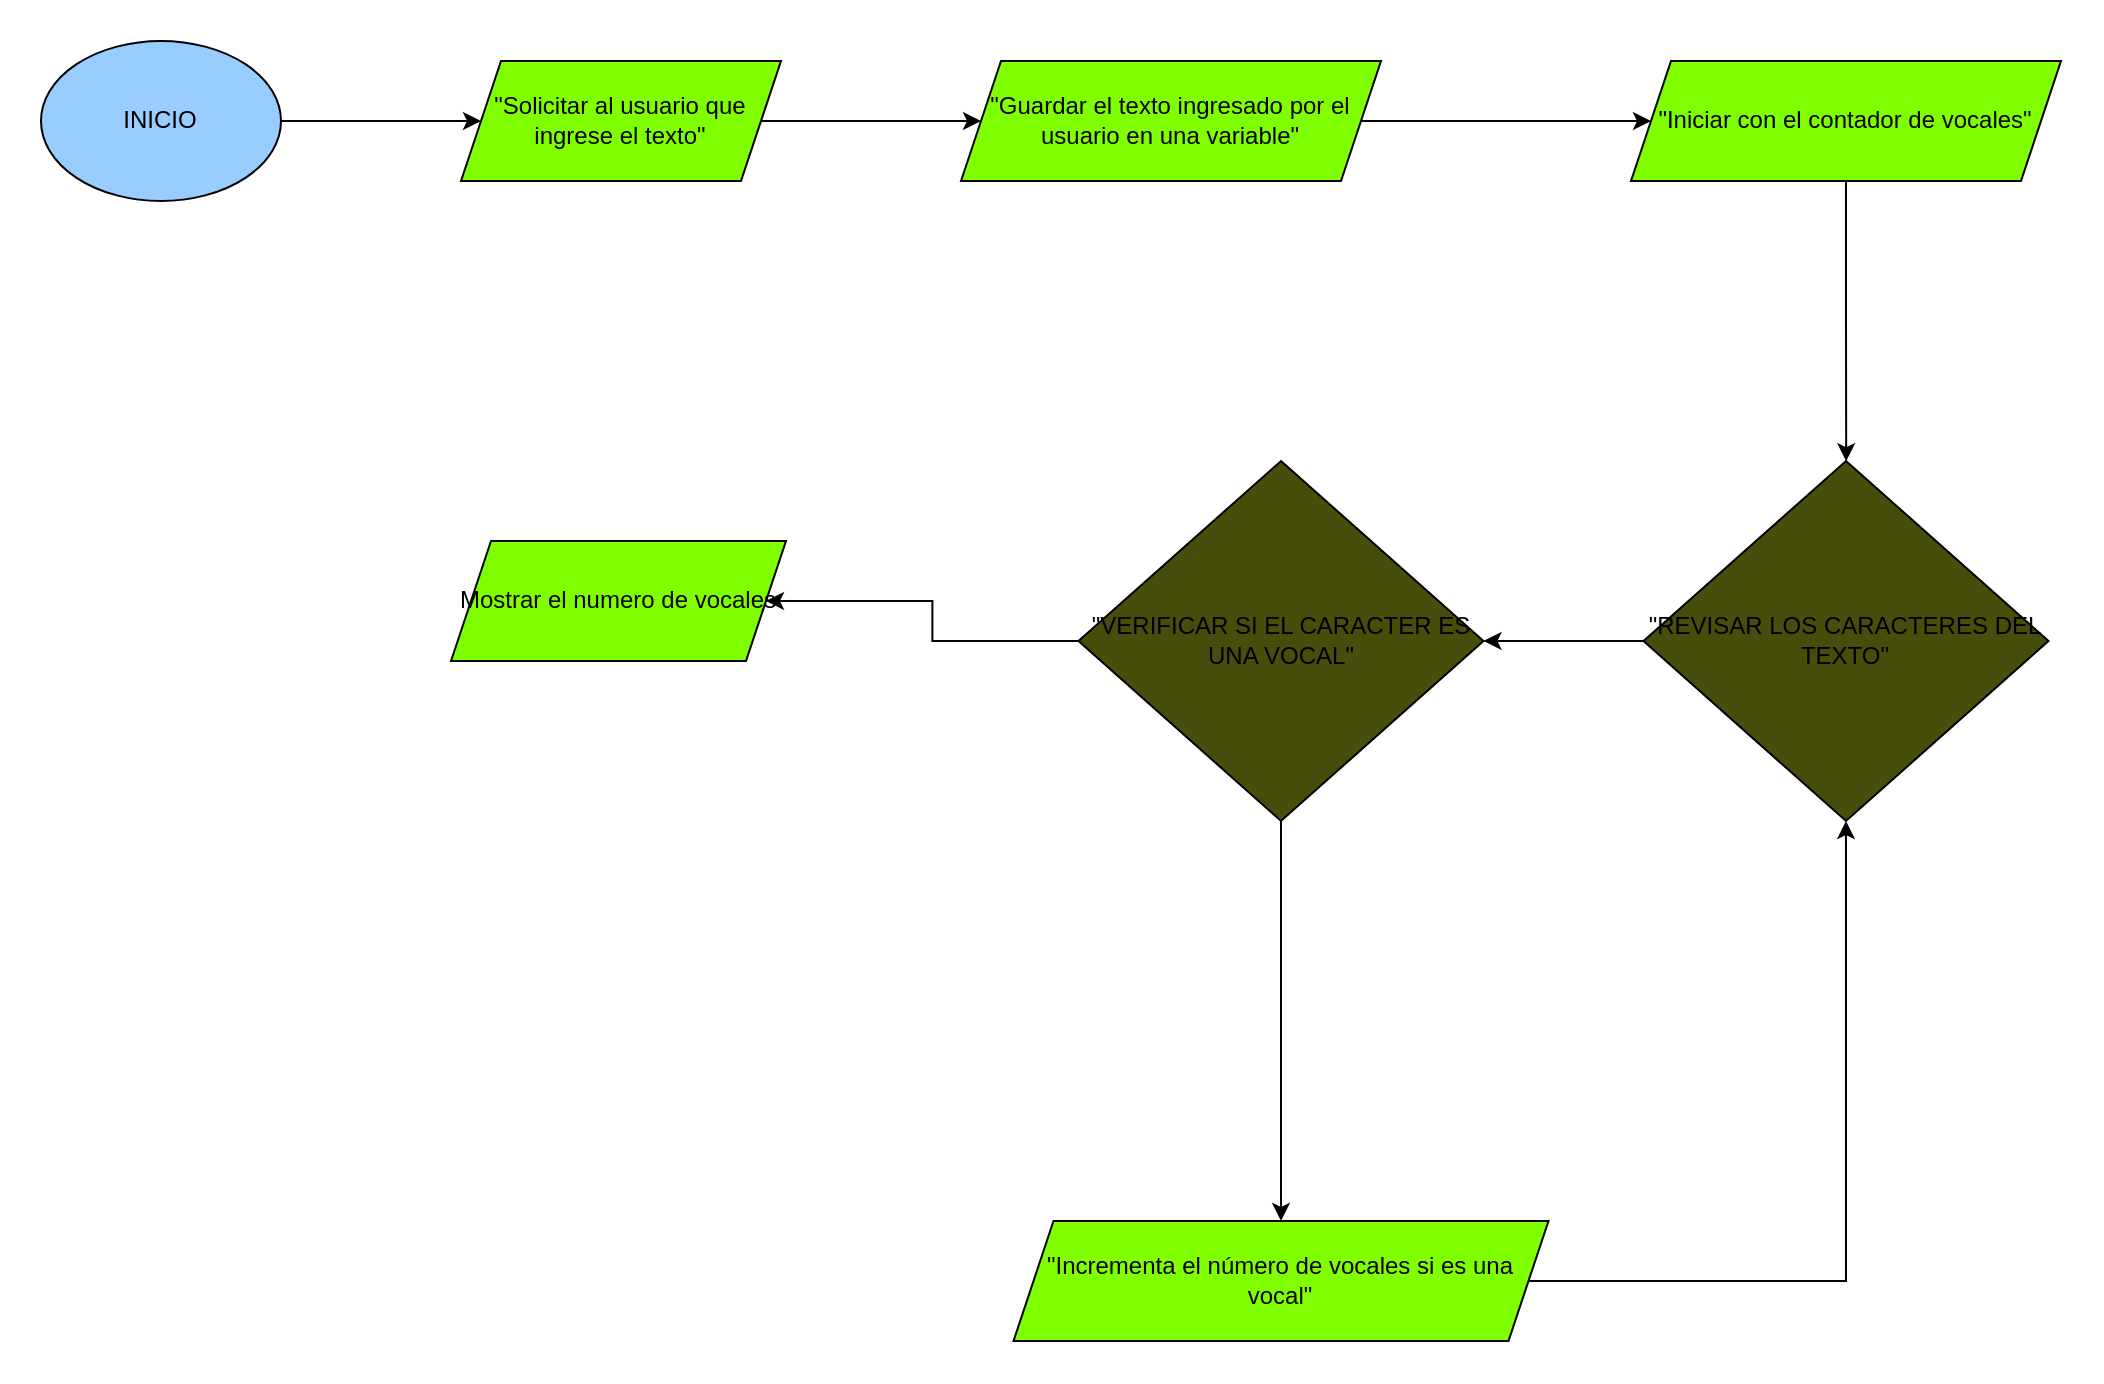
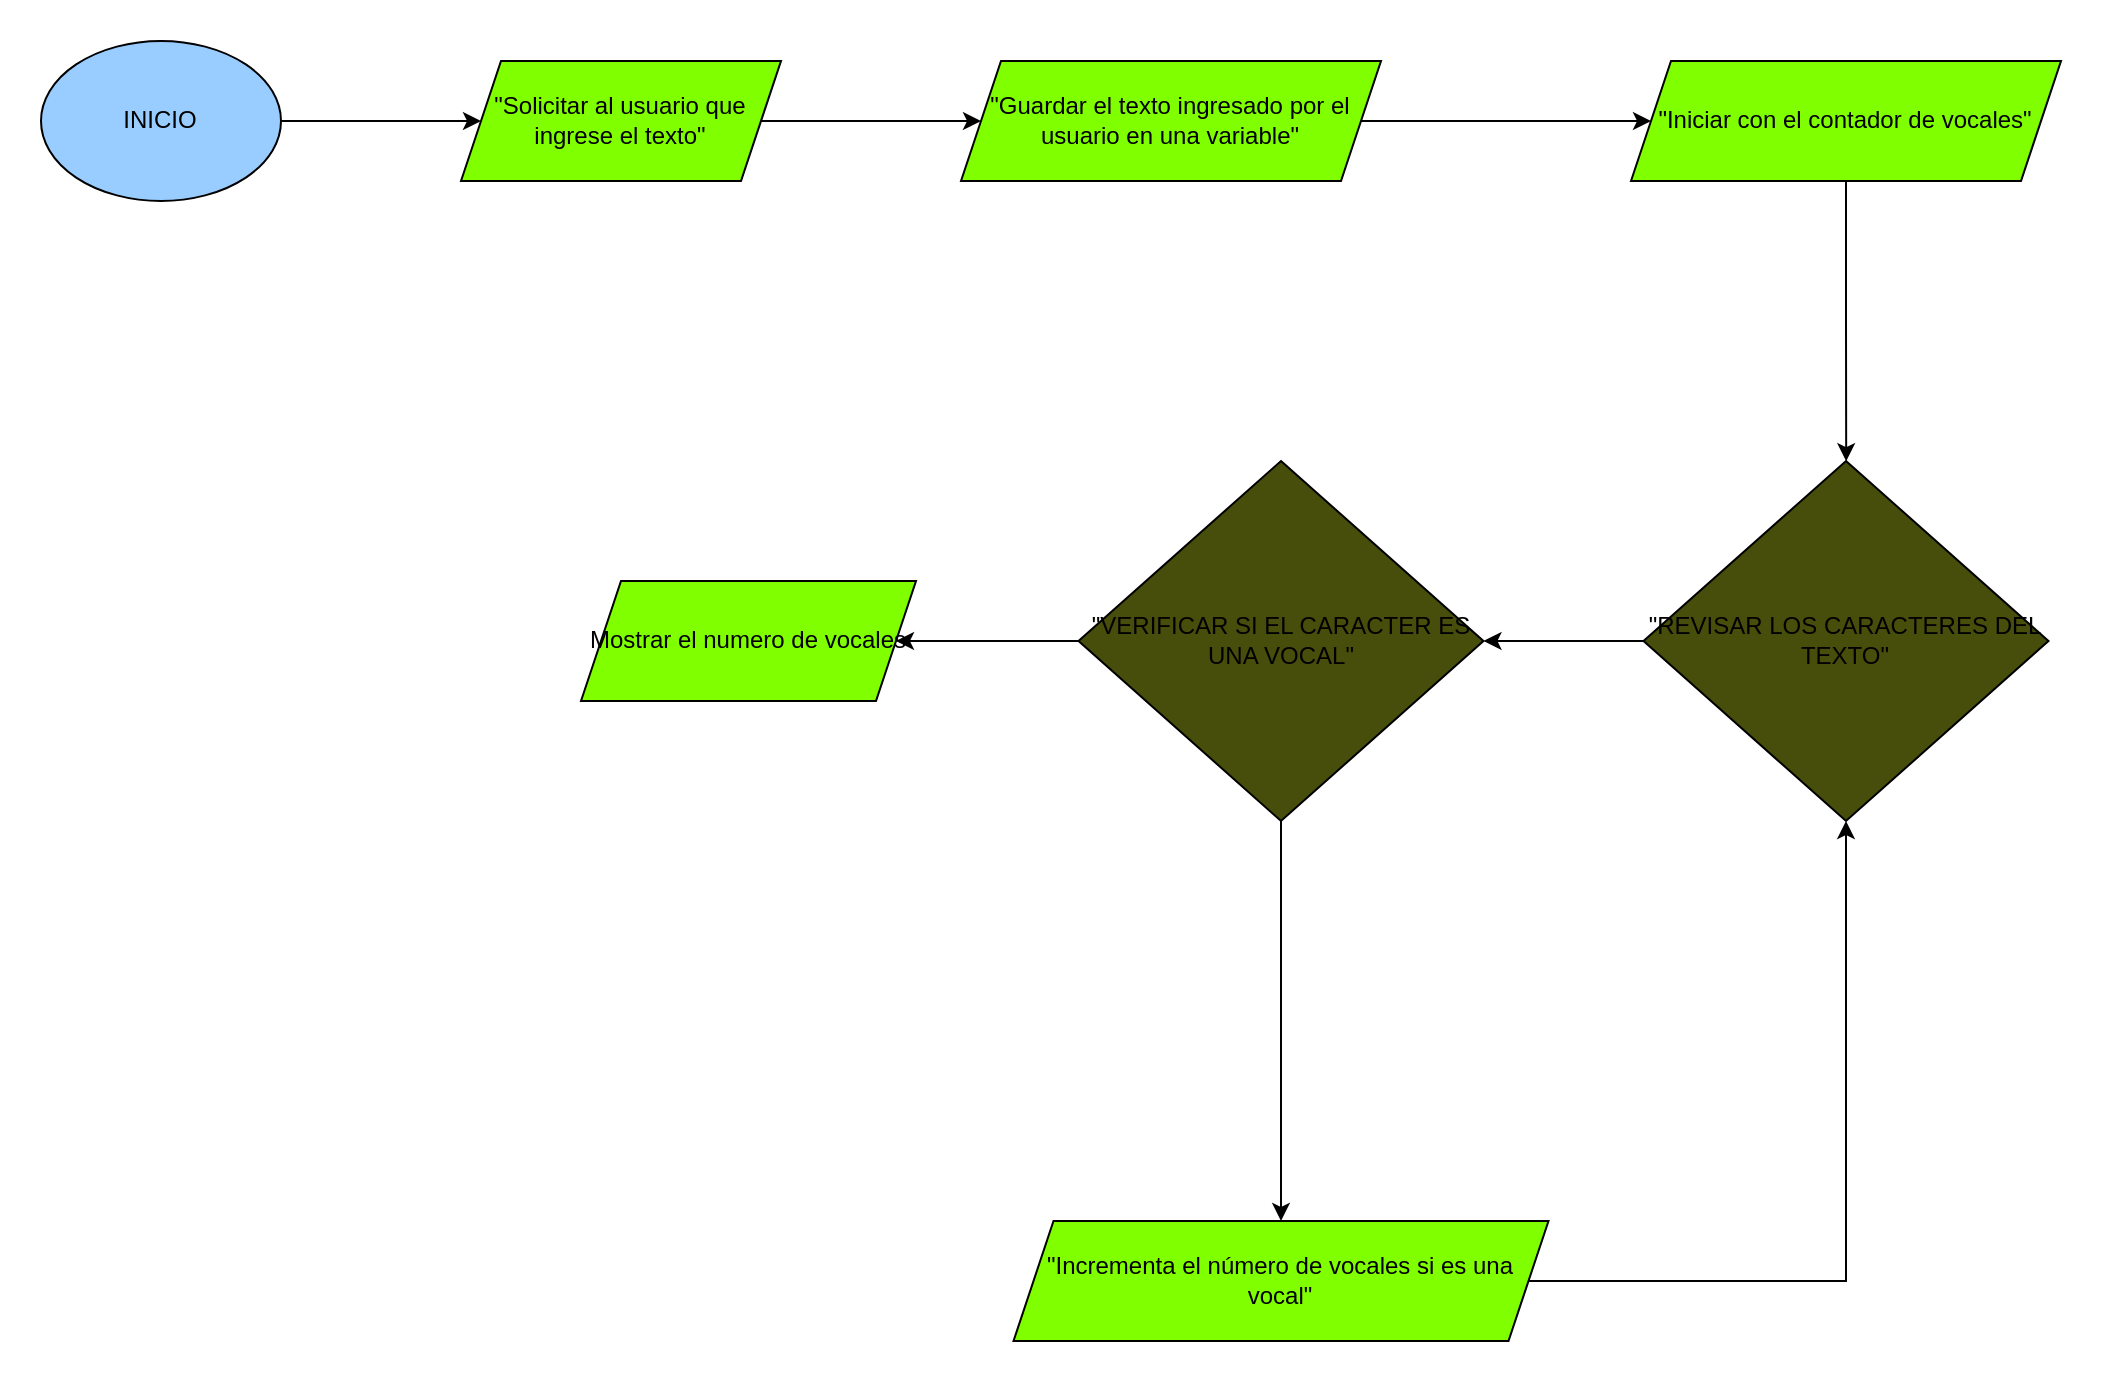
node "Mostrar el numero de vocales": moved (619, 601) -> (749, 641)
